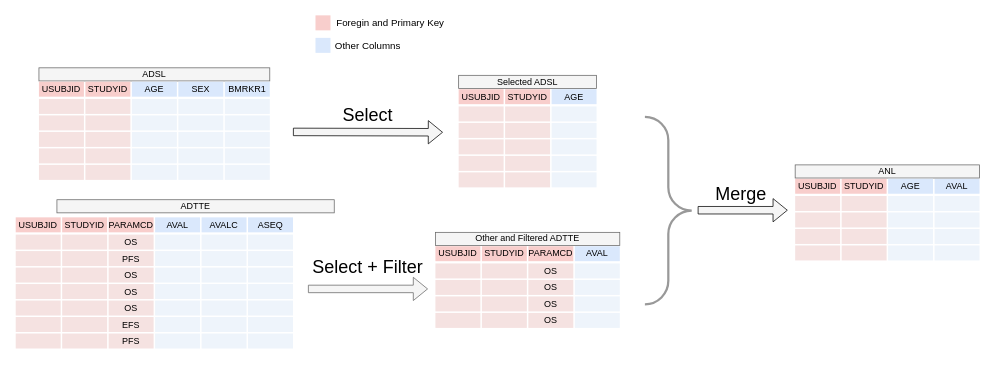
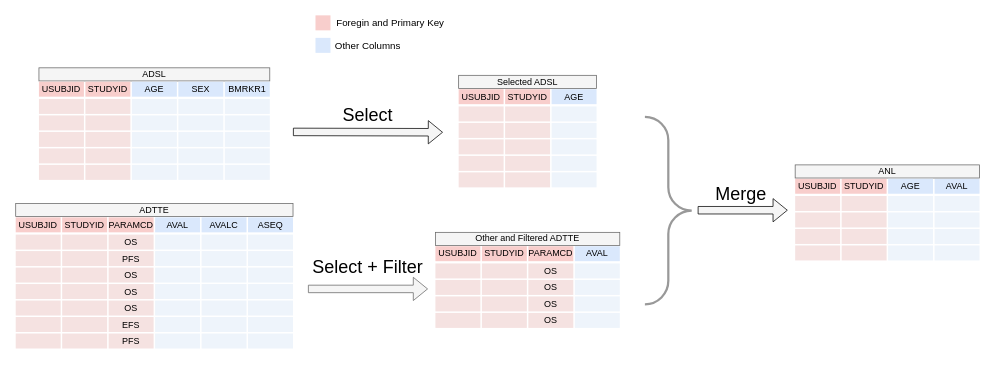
node "ADTTE": moved (195, 206) -> (154, 210)
